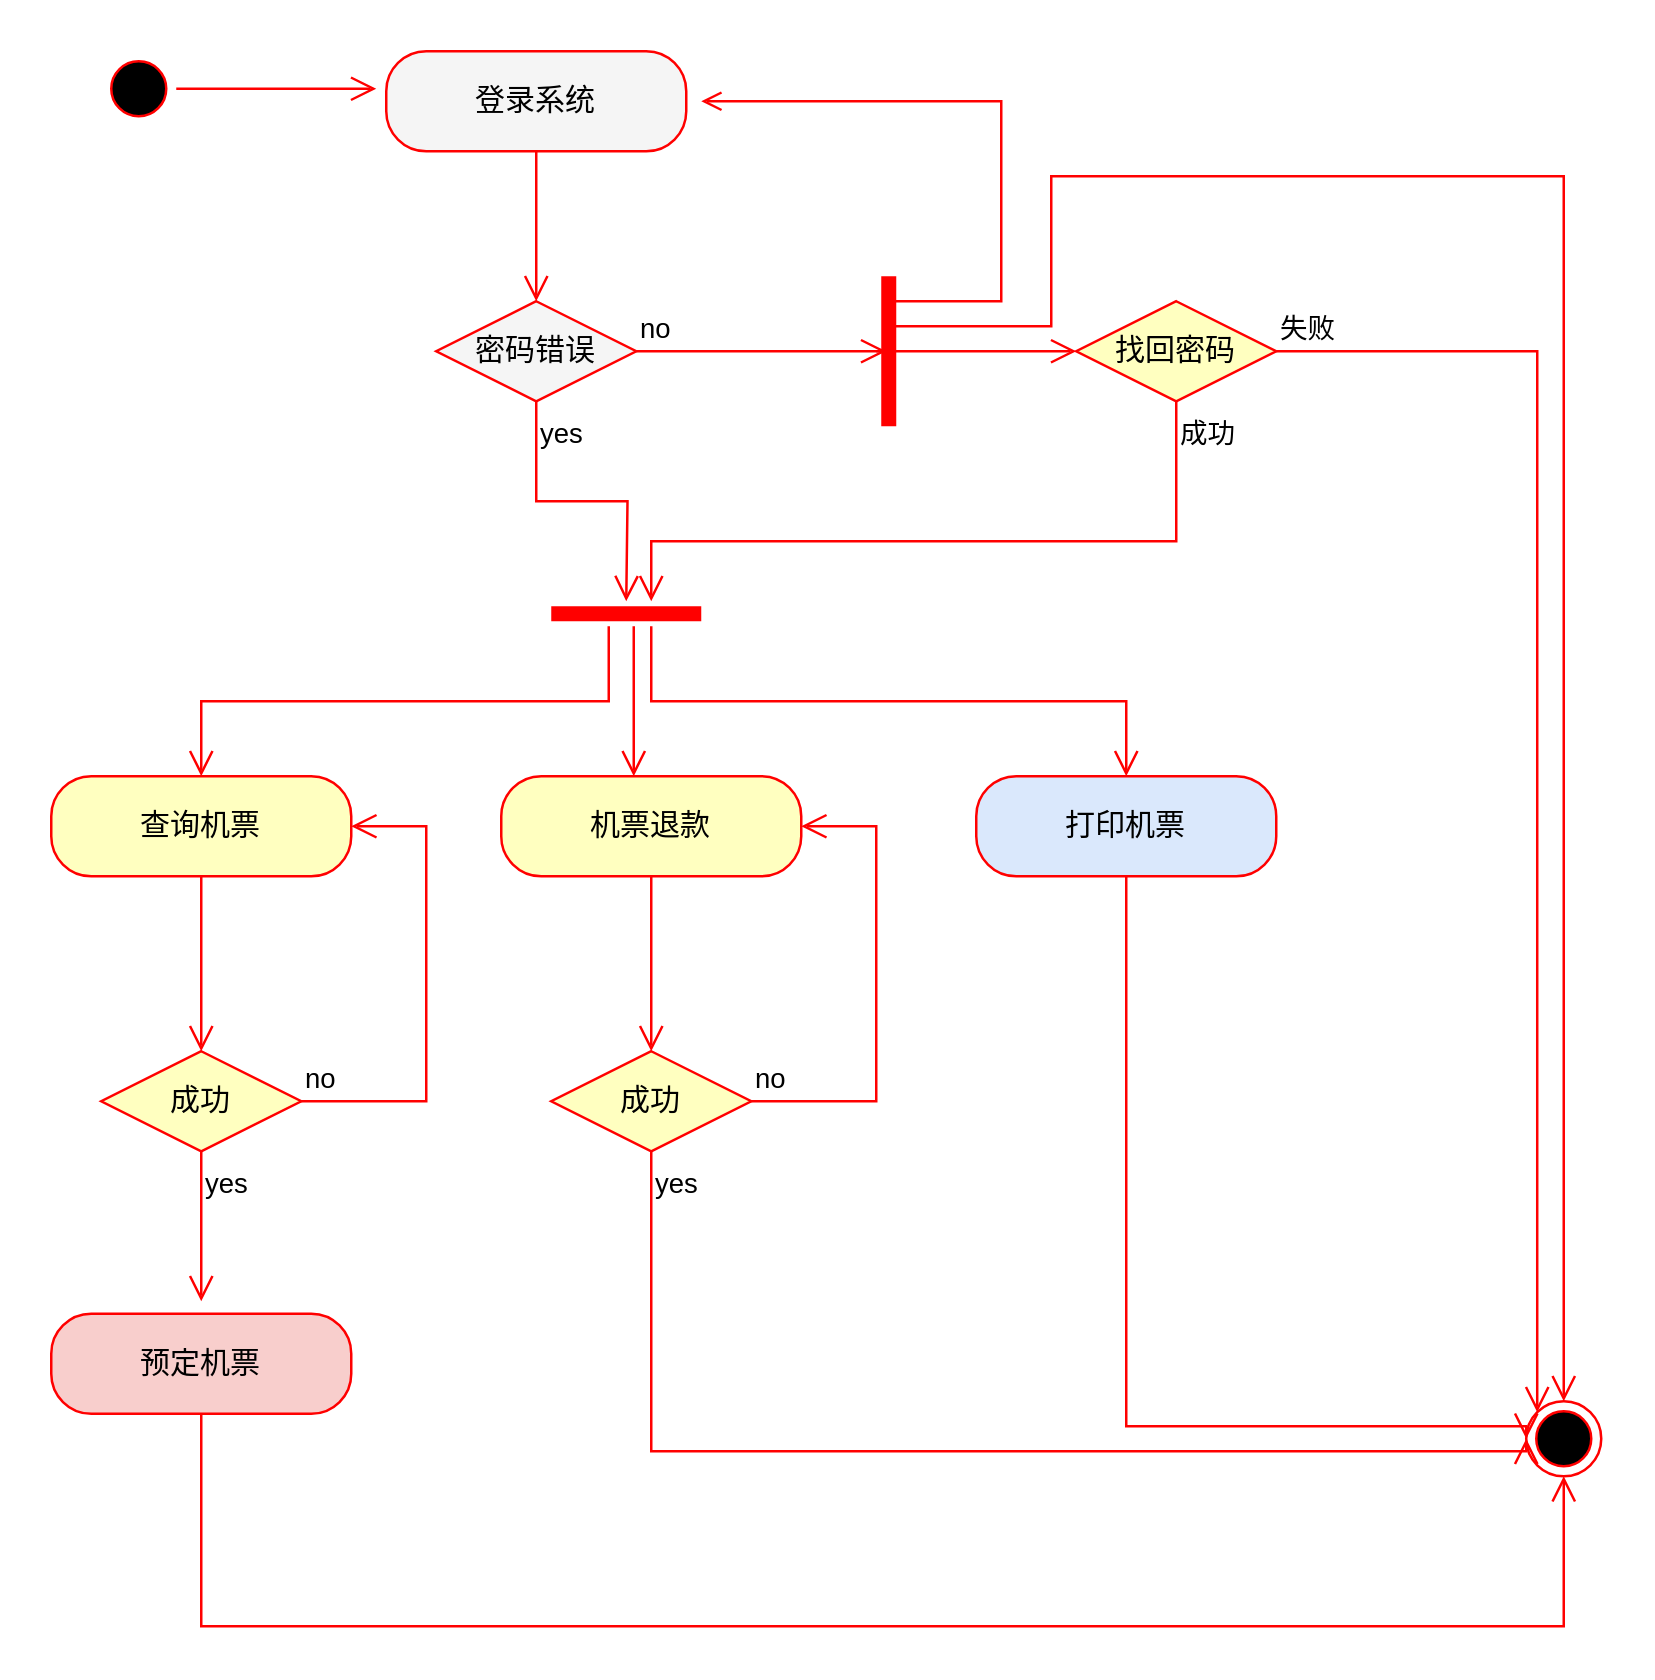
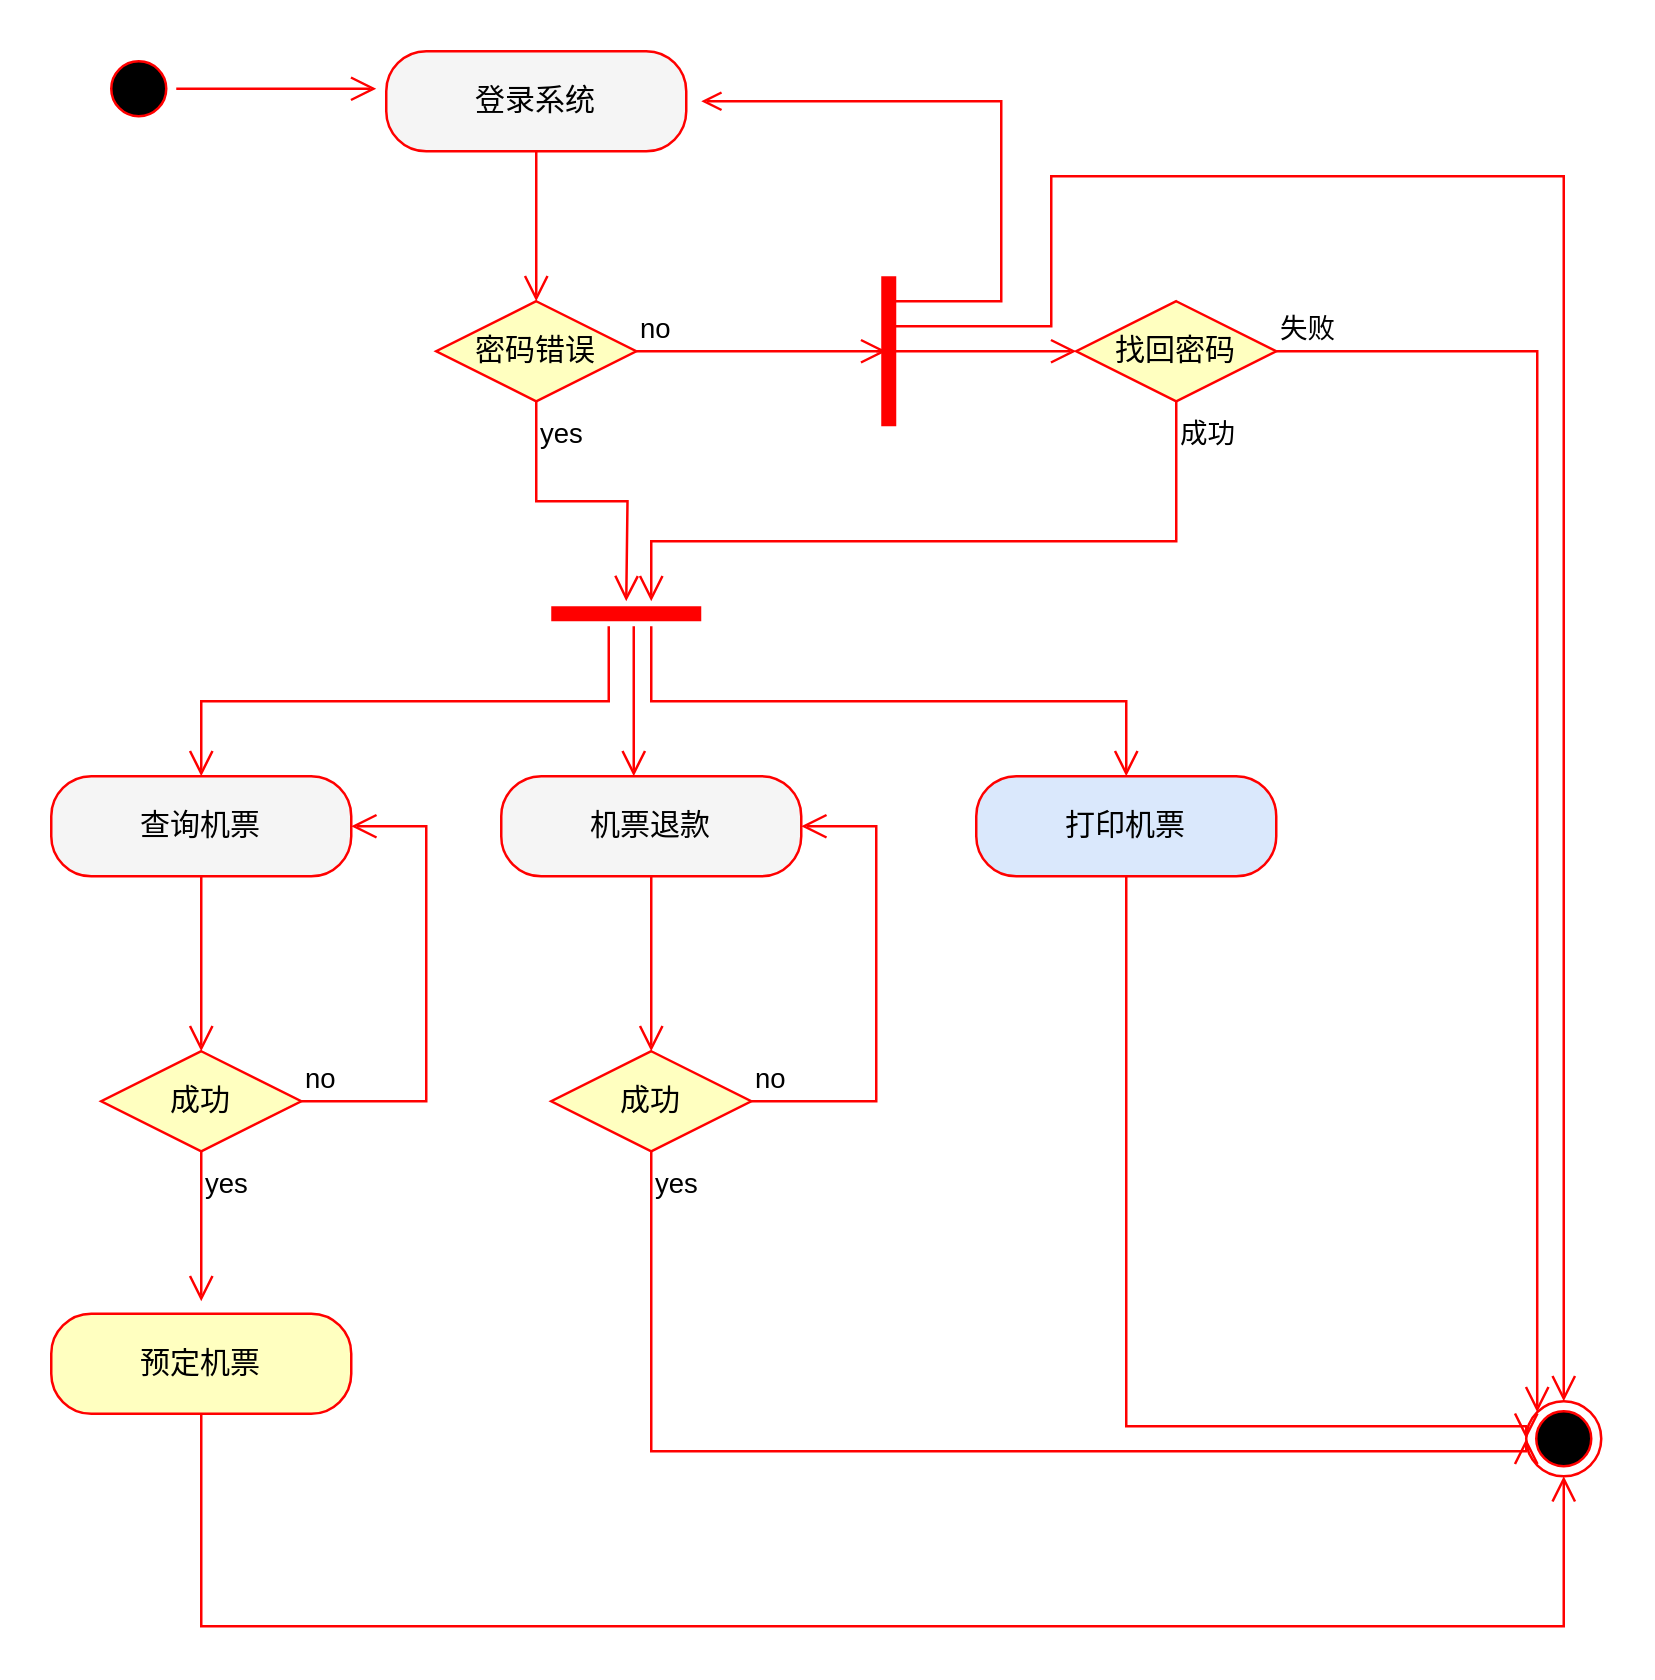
node "密码错误": fillcolor #f5f5f5 -> #ffffc0
node "查询机票": fillcolor #ffffc0 -> #f5f5f5
node "机票退款": fillcolor #ffffc0 -> #f5f5f5
node "预定机票": fillcolor #f8cecc -> #ffffc0
